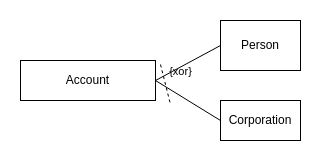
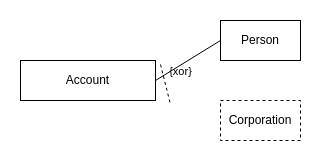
node "Person": size 80x50 -> 80x40
edge "Account" -- "Corporation": removed
node "Corporation": style solid -> dashed
